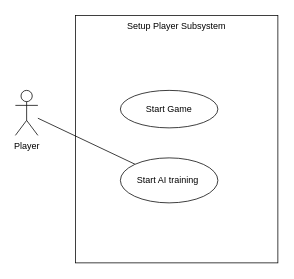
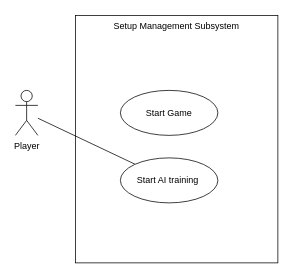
node "Setup Player Subsystem": label "Setup Player Subsystem" -> "Setup Management Subsystem"
node "Start Game": size 98x38 -> 98x45
